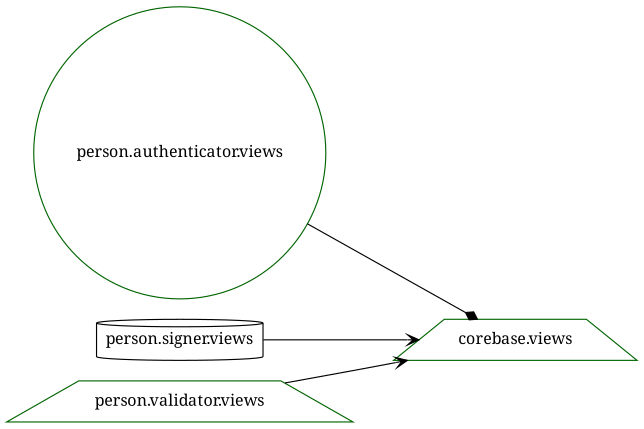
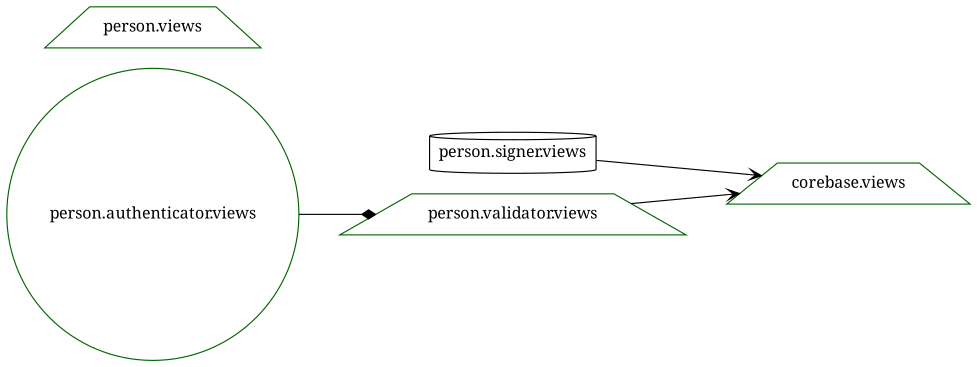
node "person.views": added
edge "person.authenticator.views" -> "corebase.views": now "person.authenticator.views" -> "person.validator.views"
